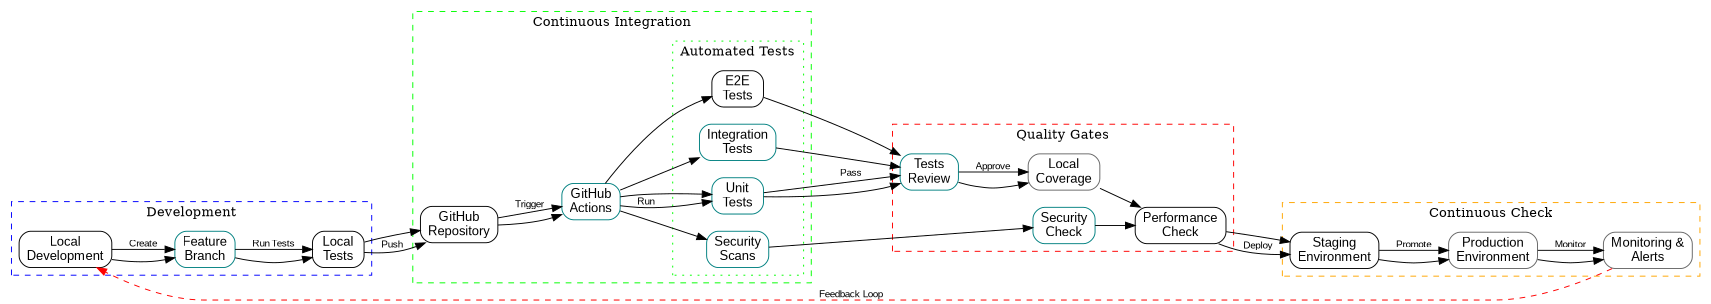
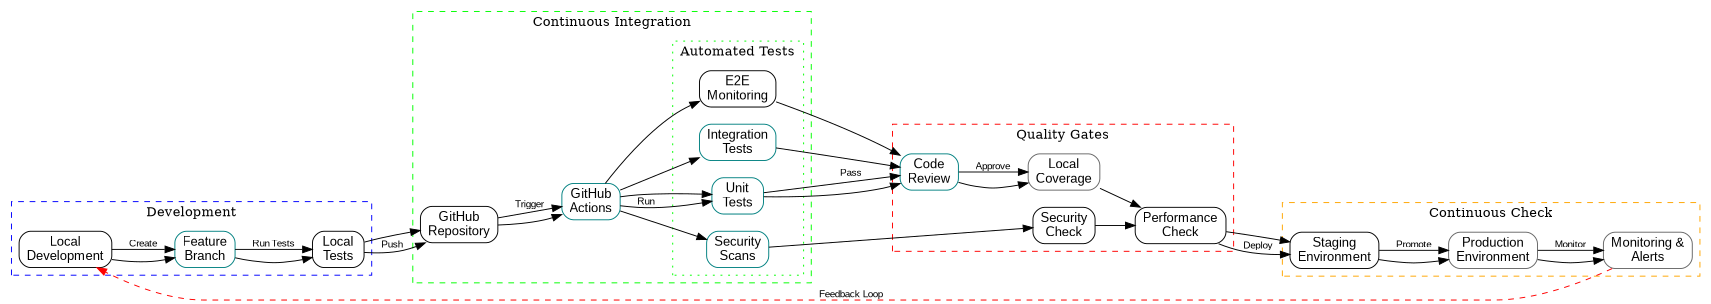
node "E2E Tests": label "E2E Tests" -> "E2E Monitoring"
node "Tests Review": label "Tests Review" -> "Code Review"
node "Security Check": color teal -> black
